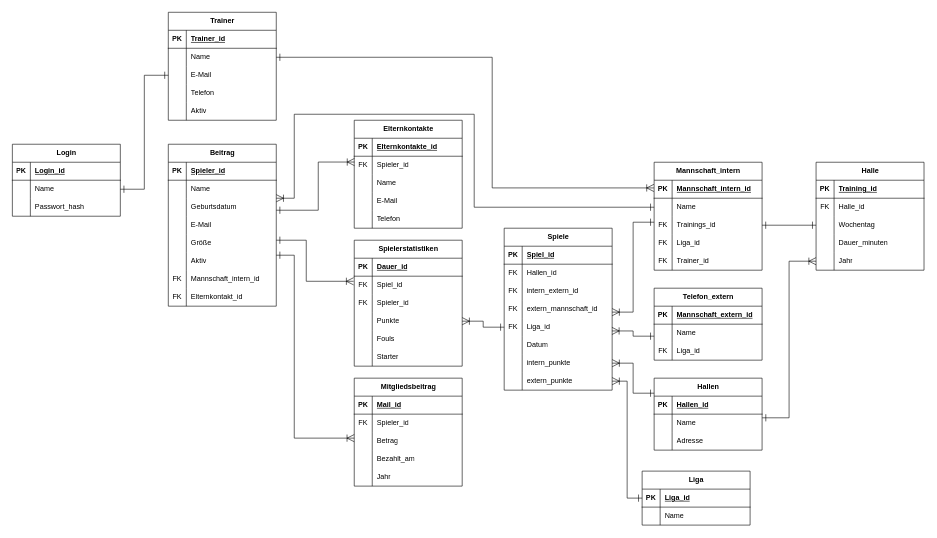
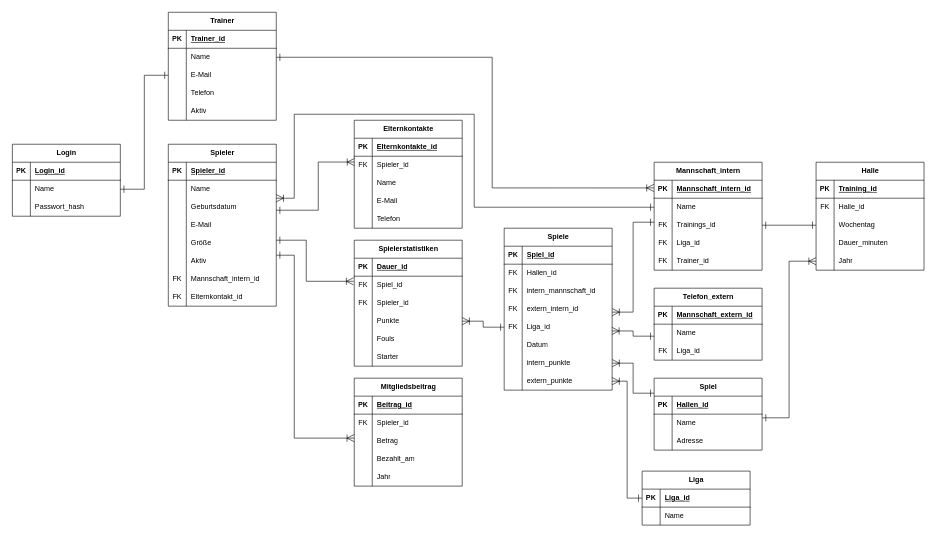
node "Beitrag": label "Beitrag" -> "Spieler"
node "intern_extern_id": label "intern_extern_id" -> "intern_mannschaft_id"
node "extern_mannschaft_id": label "extern_mannschaft_id" -> "extern_intern_id"
node "Hallen": label "Hallen" -> "Spiel"
node "Mail_id": label "Mail_id" -> "Beitrag_id"
